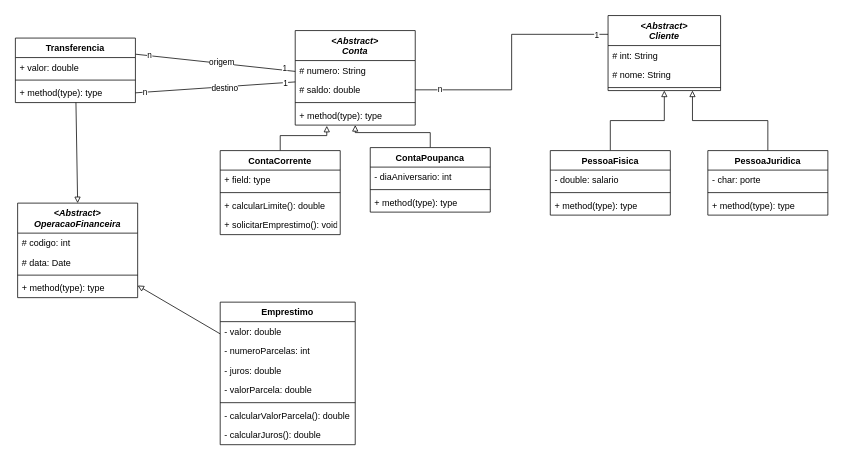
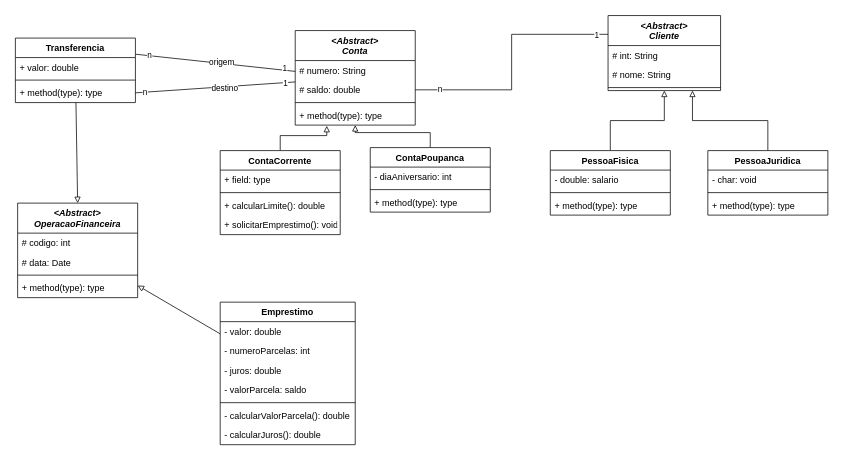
node "- char: porte": label "- char: porte" -> "- char: void"
node "- valorParcela: double": label "- valorParcela: double" -> "- valorParcela: saldo"
